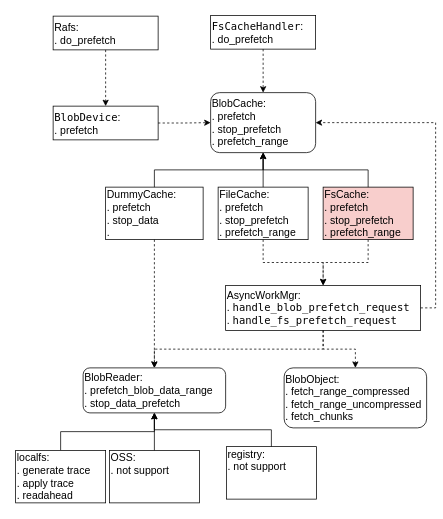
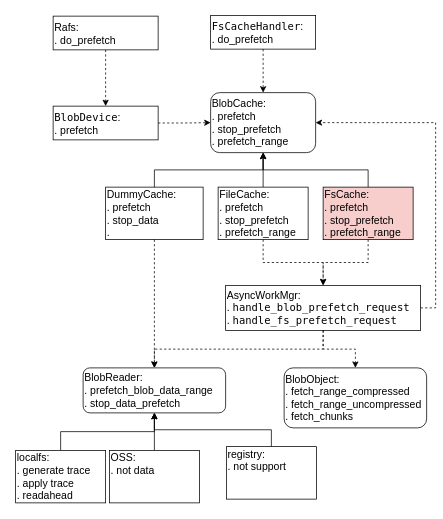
node "OSS: . not support": label "OSS: . not support" -> "OSS: . not data"
